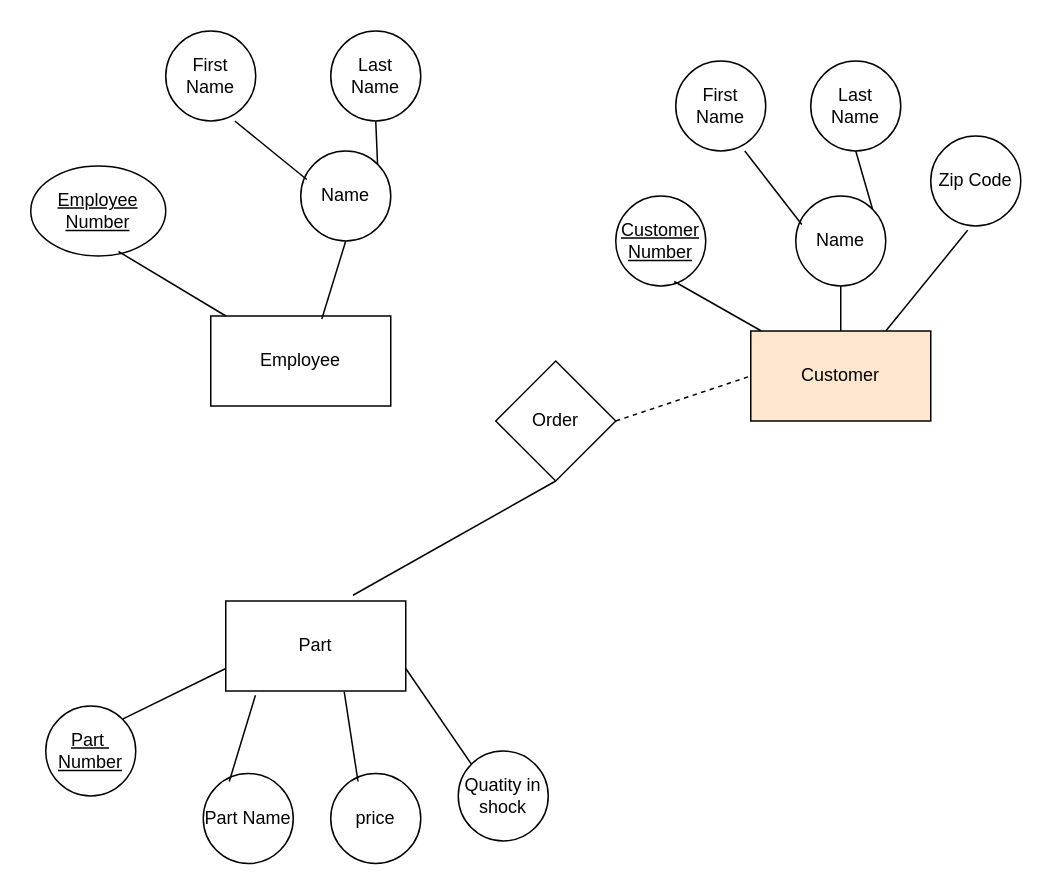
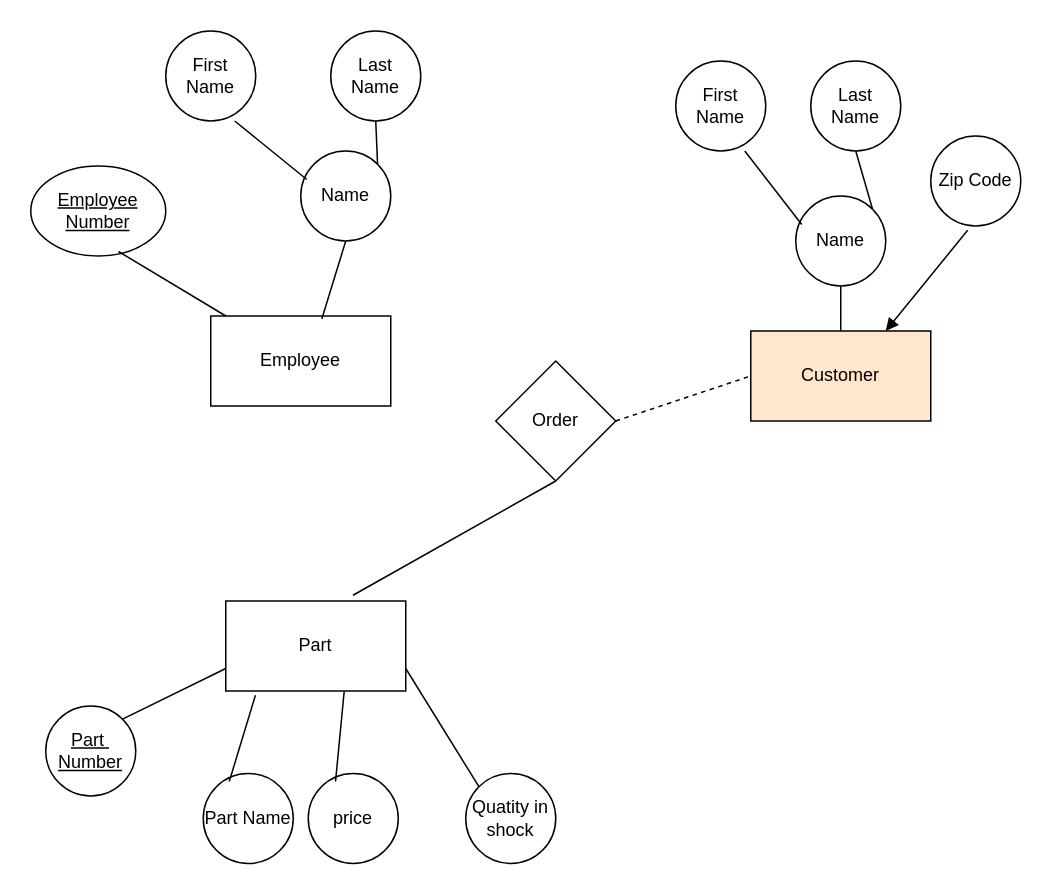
node "Customer Number": removed
edge "Customer Number" -- "Customer": removed
edge "Zip Code" -- "Customer": arrowhead none -> block
node "Quatity in shock": moved (503, 796) -> (511, 818)
node "price": moved (376, 818) -> (353, 818)
